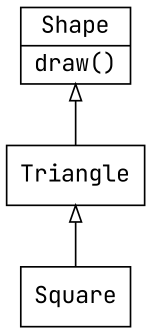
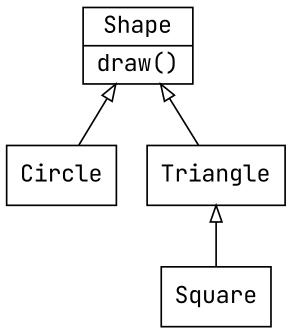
node "Circle": added
